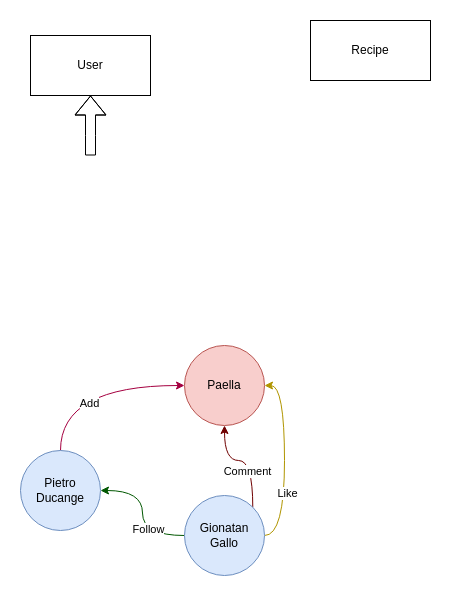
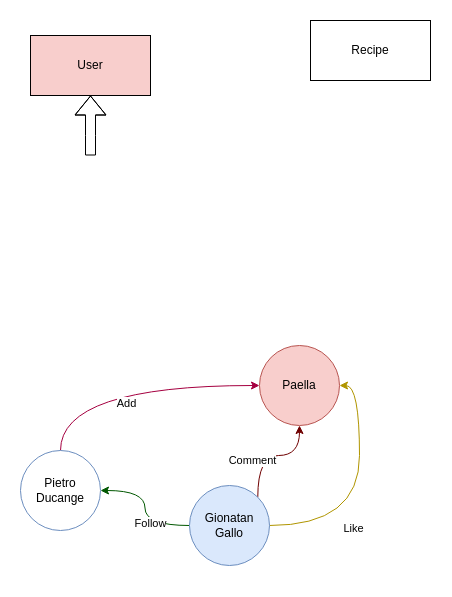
node "User": fillcolor #ffffff -> #f8cecc
node "Paella": moved (225, 386) -> (300, 386)
node "Pietro Ducange": fillcolor #dae8fc -> #ffffff
node "Gionatan Gallo": moved (225, 536) -> (230, 526)
